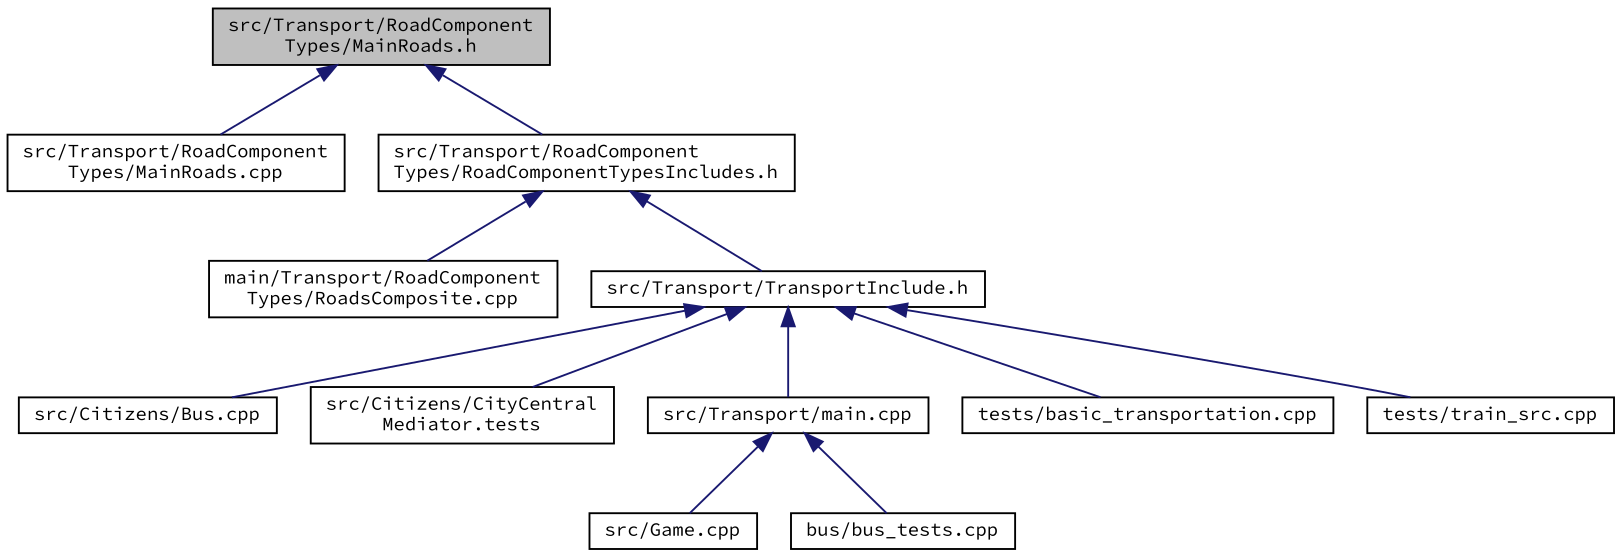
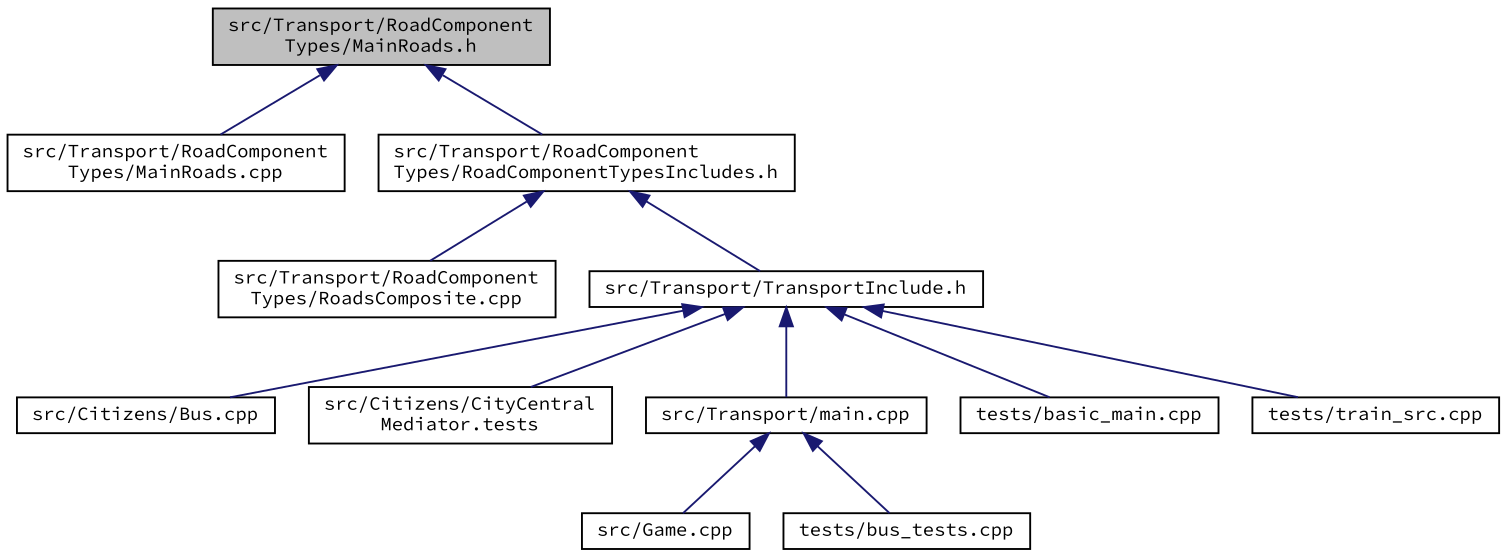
node "main/Transport/RoadComponent Types/RoadsComposite.cpp": label "main/Transport/RoadComponent Types/RoadsComposite.cpp" -> "src/Transport/RoadComponent Types/RoadsComposite.cpp"
node "tests/basic_transportation.cpp": label "tests/basic_transportation.cpp" -> "tests/basic_main.cpp"
node "bus/bus_tests.cpp": label "bus/bus_tests.cpp" -> "tests/bus_tests.cpp"
